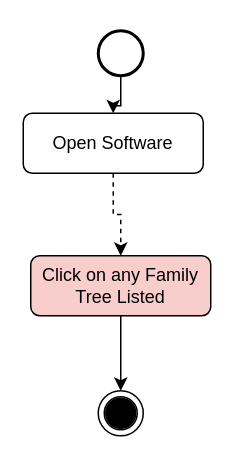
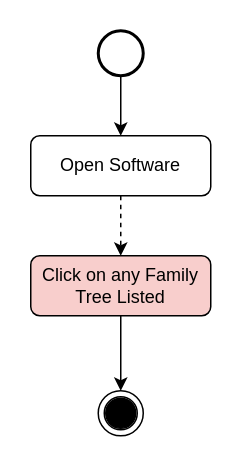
node "Open Software": moved (113, 143) -> (121, 166)
